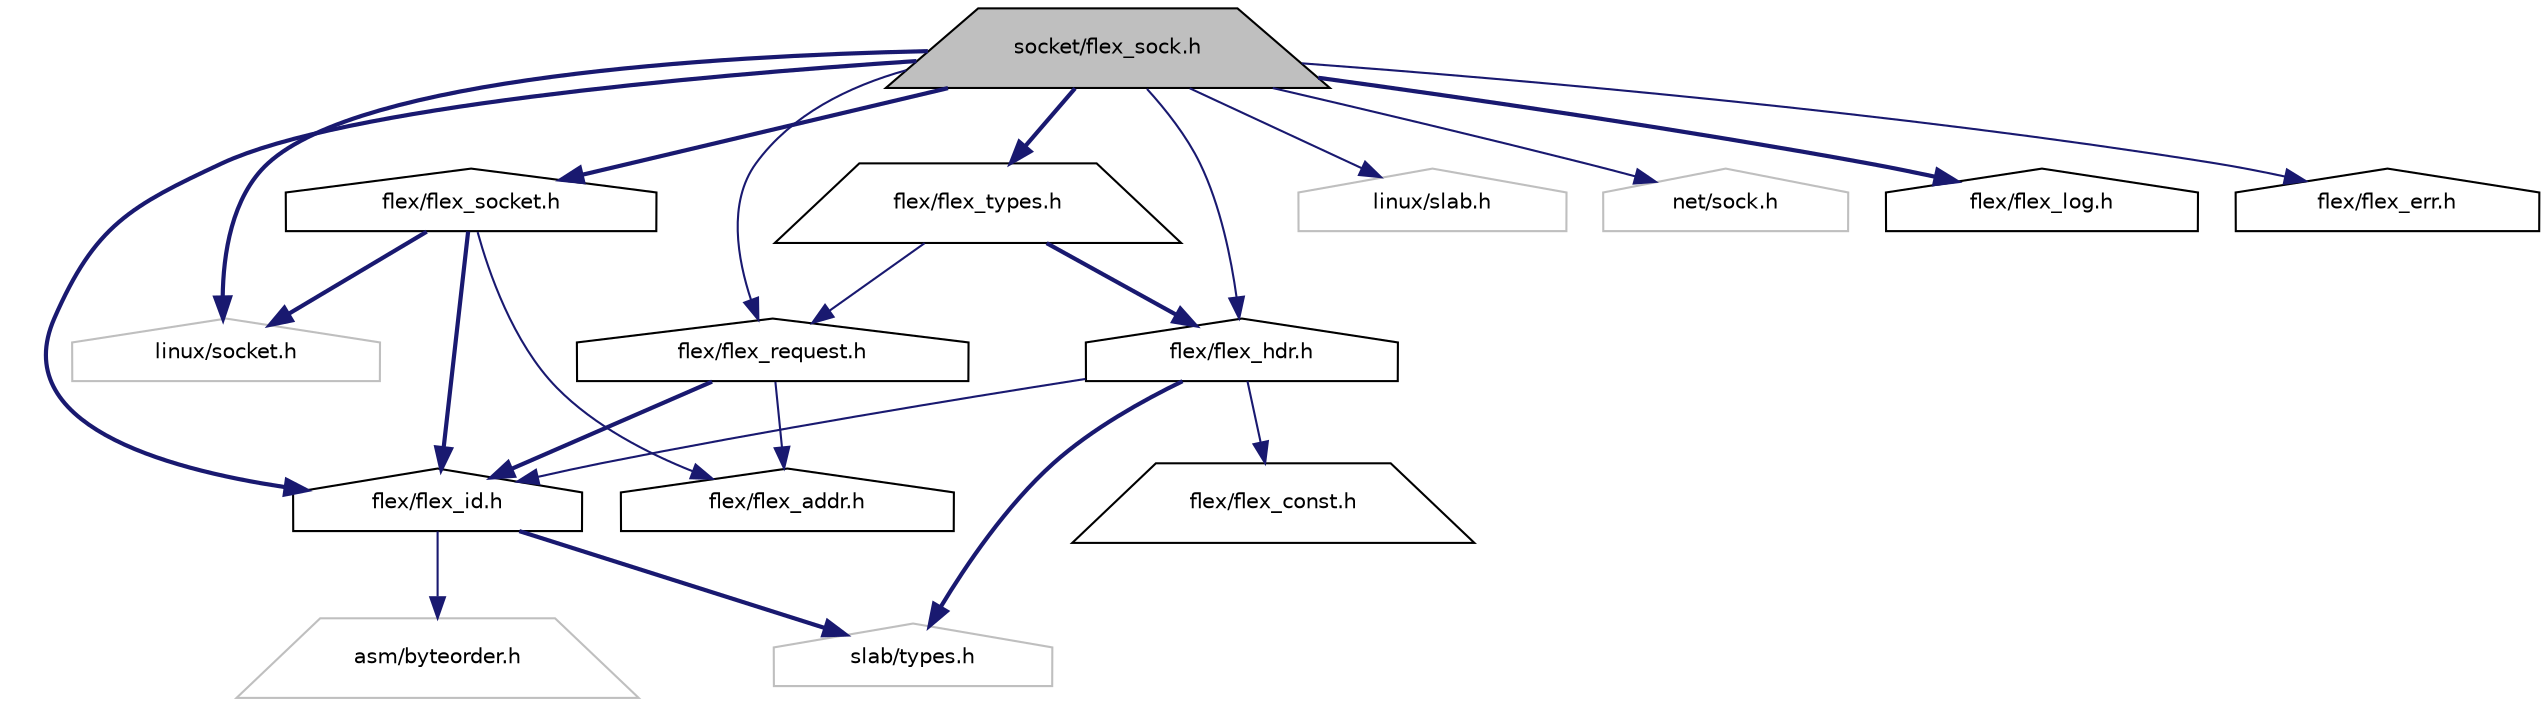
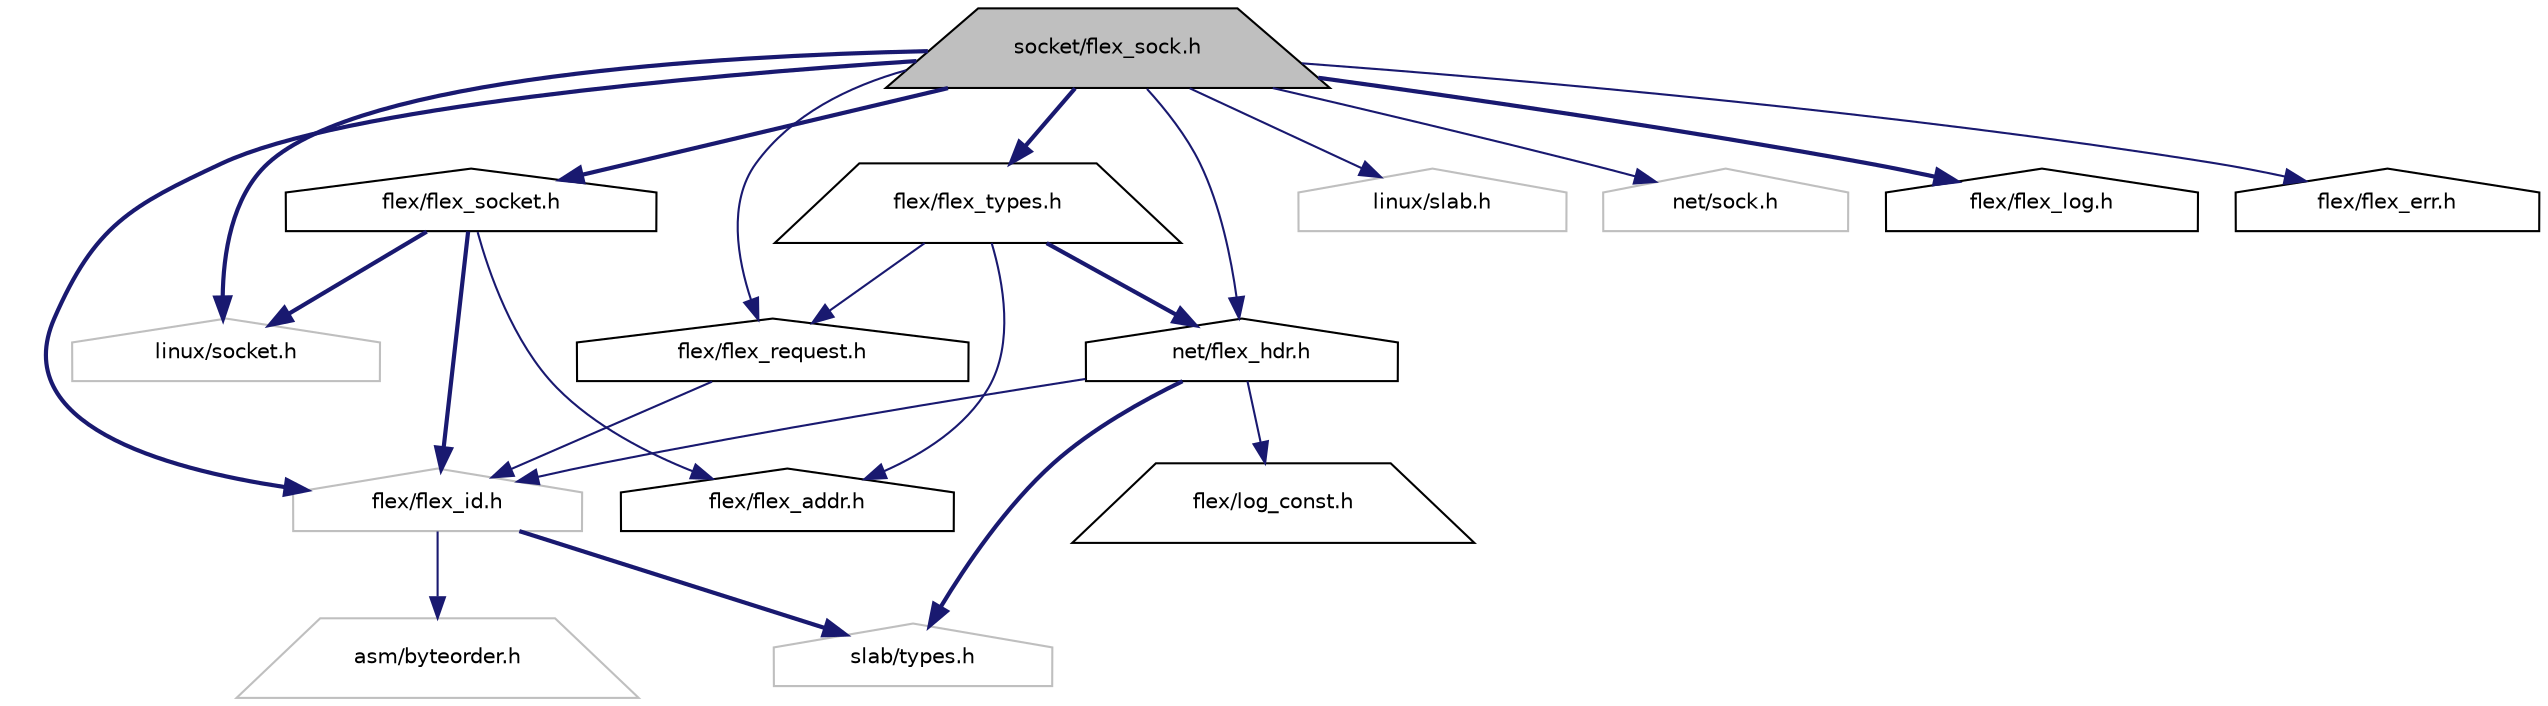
node "flex/flex_hdr.h": label "flex/flex_hdr.h" -> "net/flex_hdr.h"
edge "flex/flex_request.h" -> "flex/flex_addr.h": now "flex/flex_types.h" -> "flex/flex_addr.h"
edge "flex/flex_request.h" -> "flex/flex_id.h": style bold -> solid
node "flex/flex_id.h": color black -> grey75
node "flex/flex_const.h": label "flex/flex_const.h" -> "flex/log_const.h"
